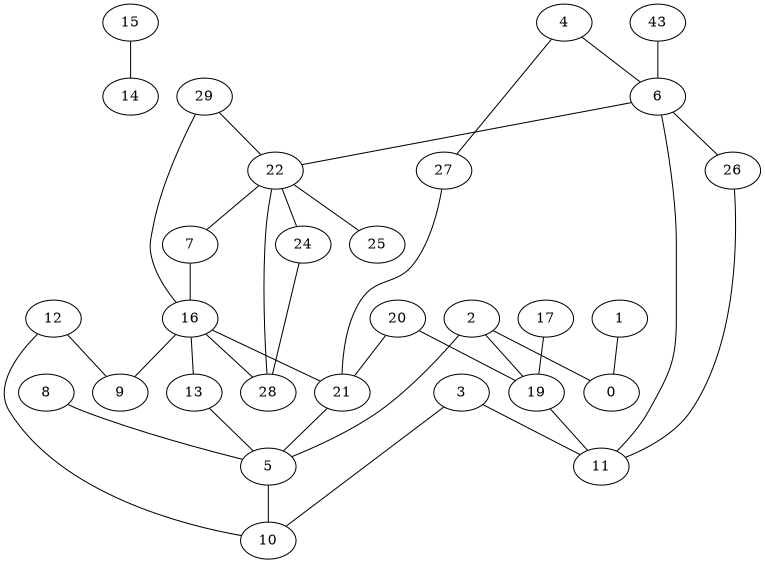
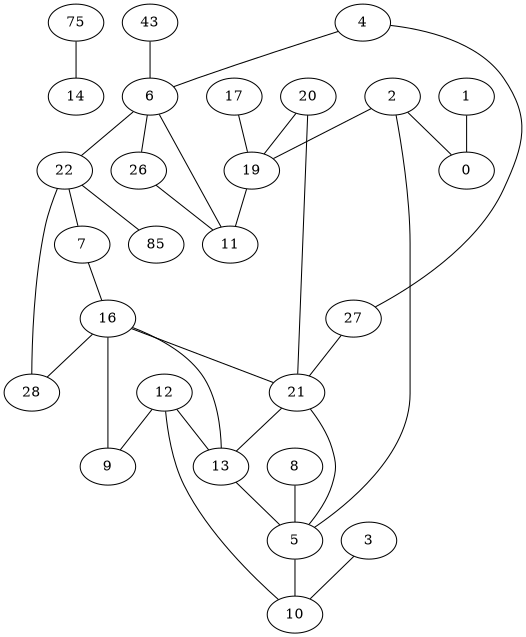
node "15": label "15" -> "75"
node "29": removed
node "24": removed
node "25": label "25" -> "85"
edge "12" -- "13": added
edge "21" -- "13": added
edge "3" -- "11": removed
